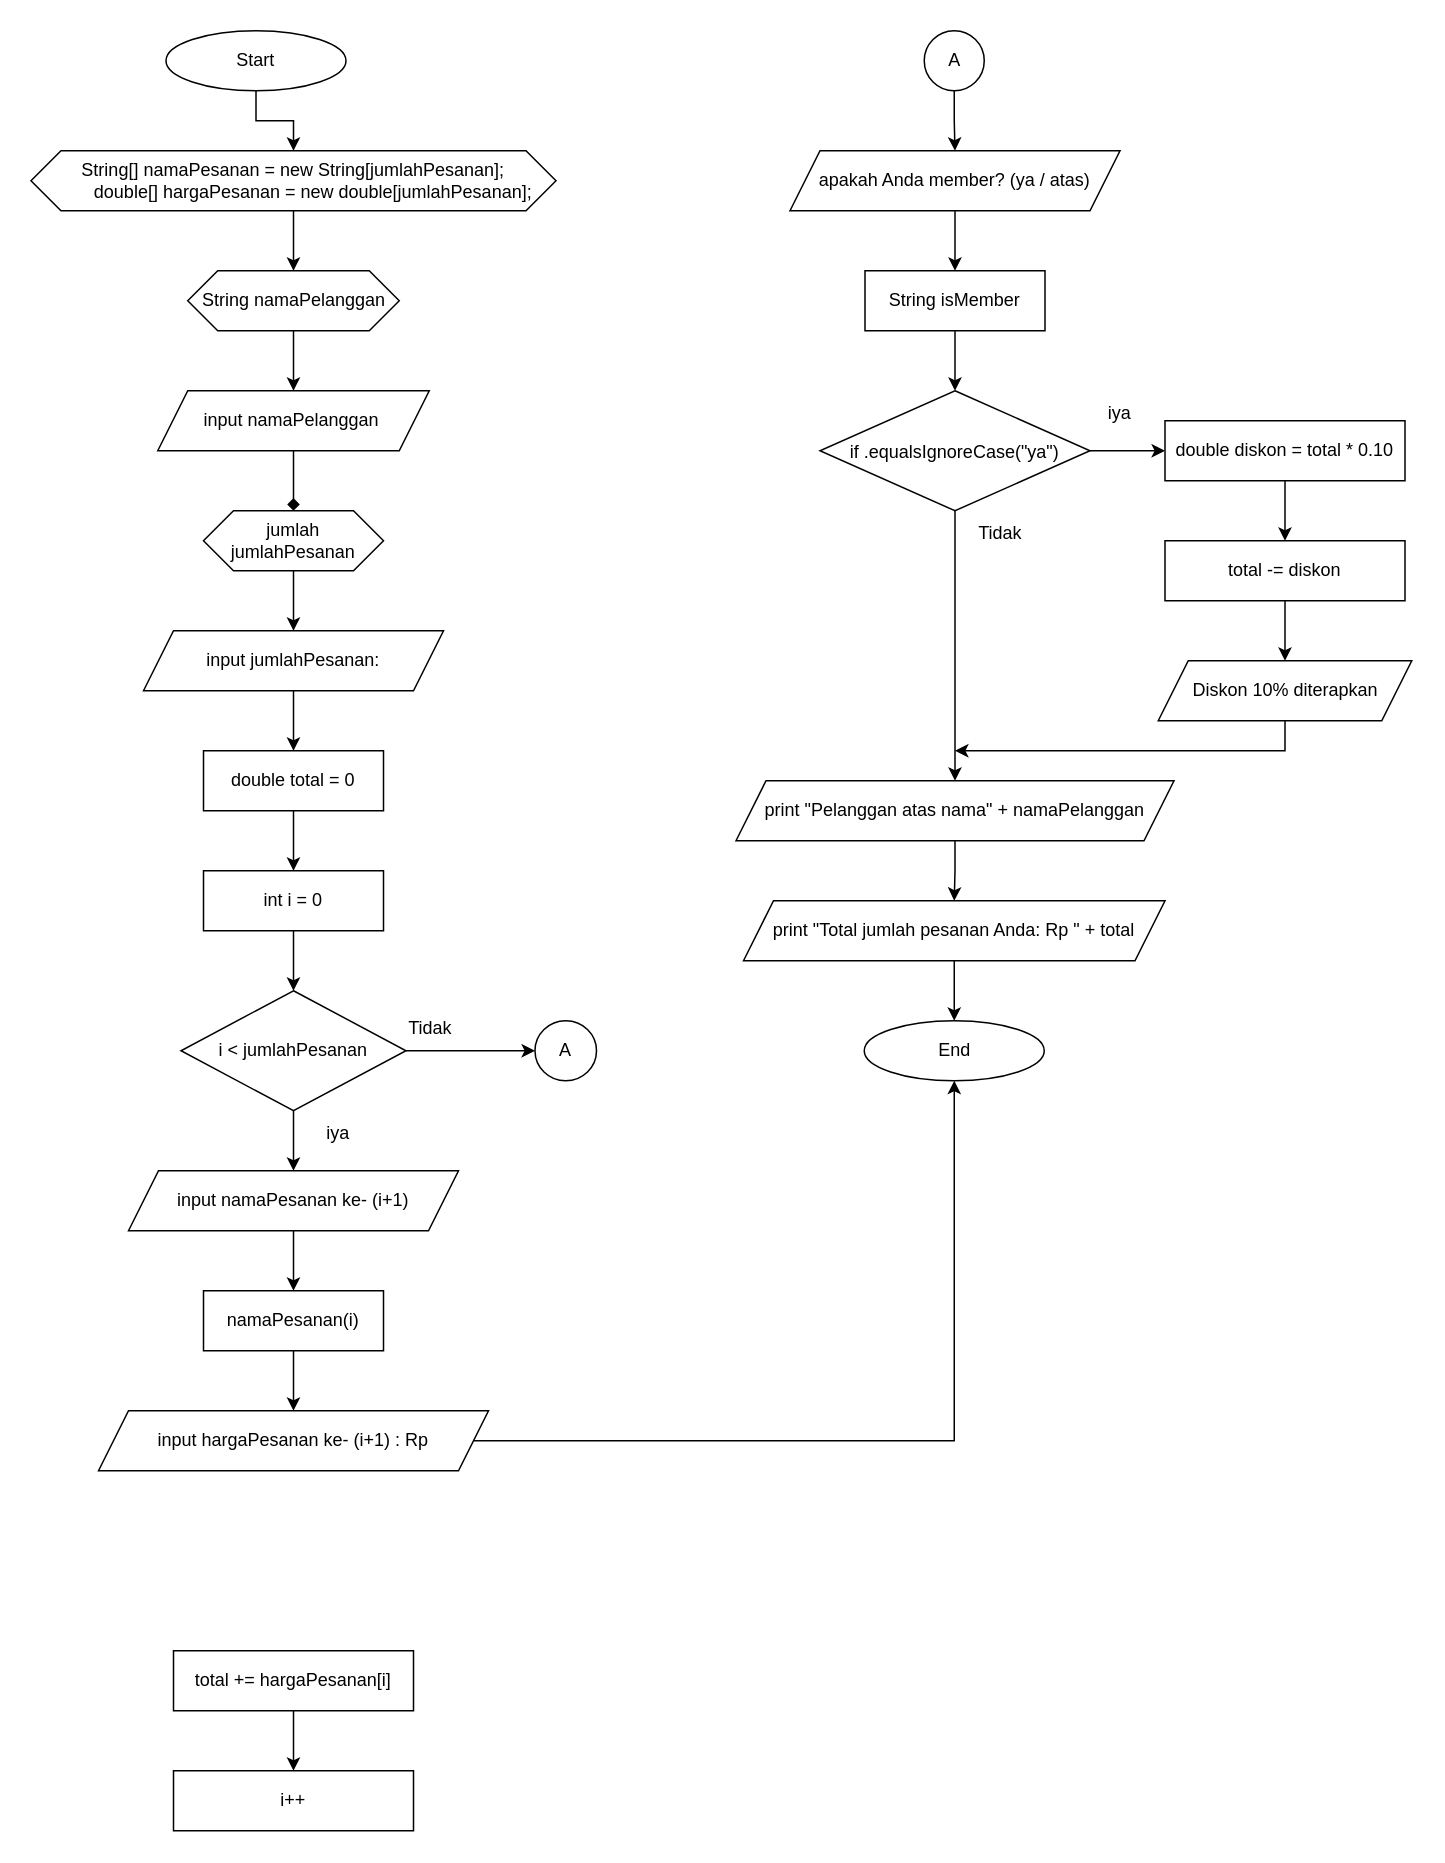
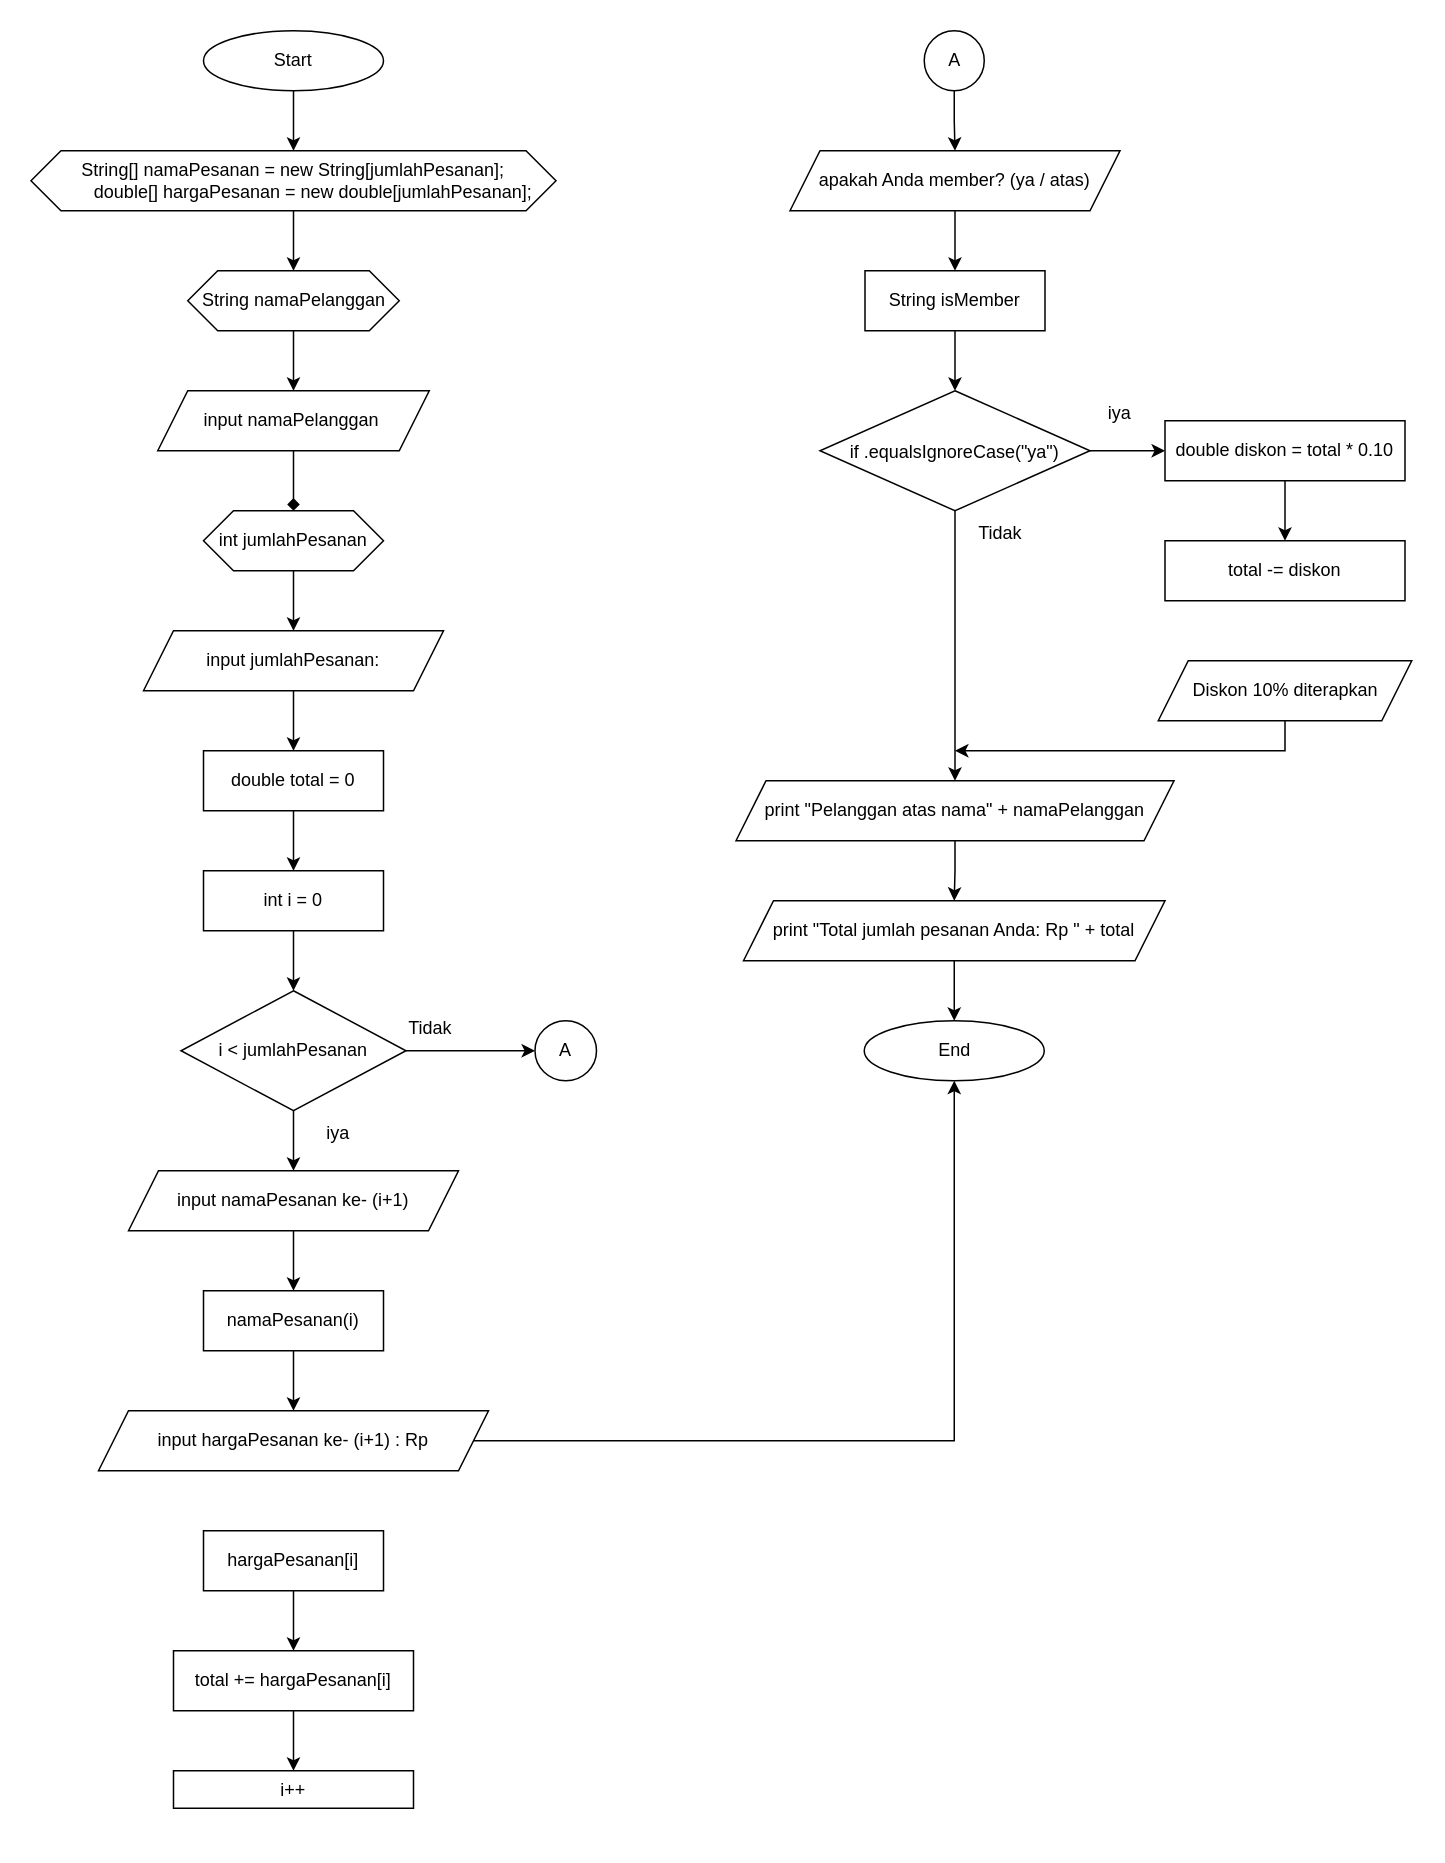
node "Start": moved (256, 61) -> (293, 61)
node "jumlah jumlahPesanan": label "jumlah jumlahPesanan" -> "int jumlahPesanan"
edge "total -= diskon" -> "Diskon 10% diterapkan": removed
node "hargaPesanan[i]": added
edge "hargaPesanan[i]" -> "total += hargaPesanan[i]": added
node "i++": size 240x60 -> 240x38
